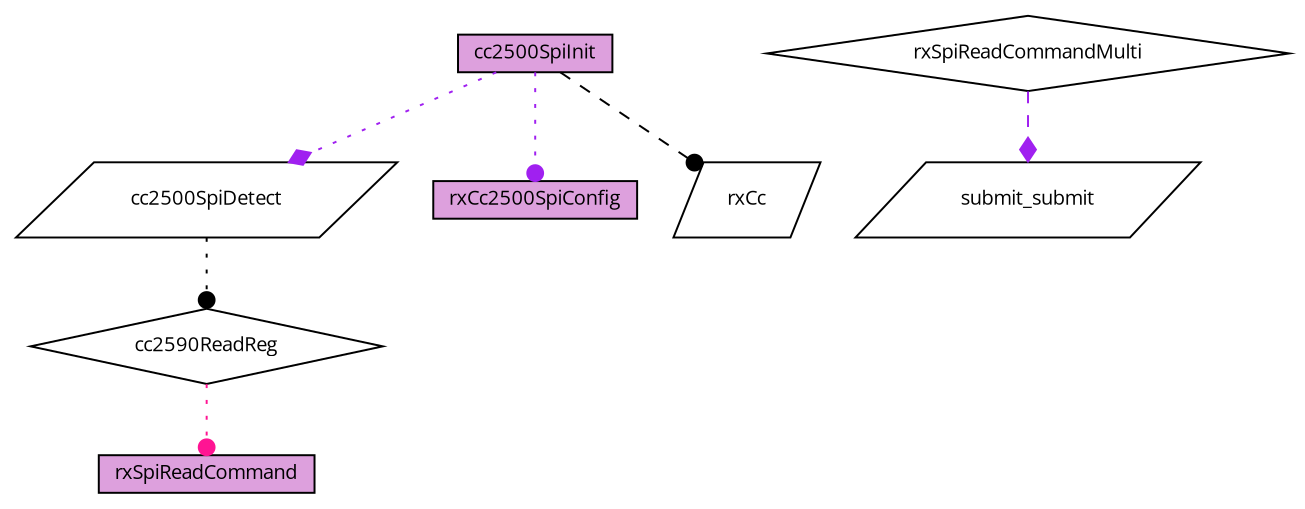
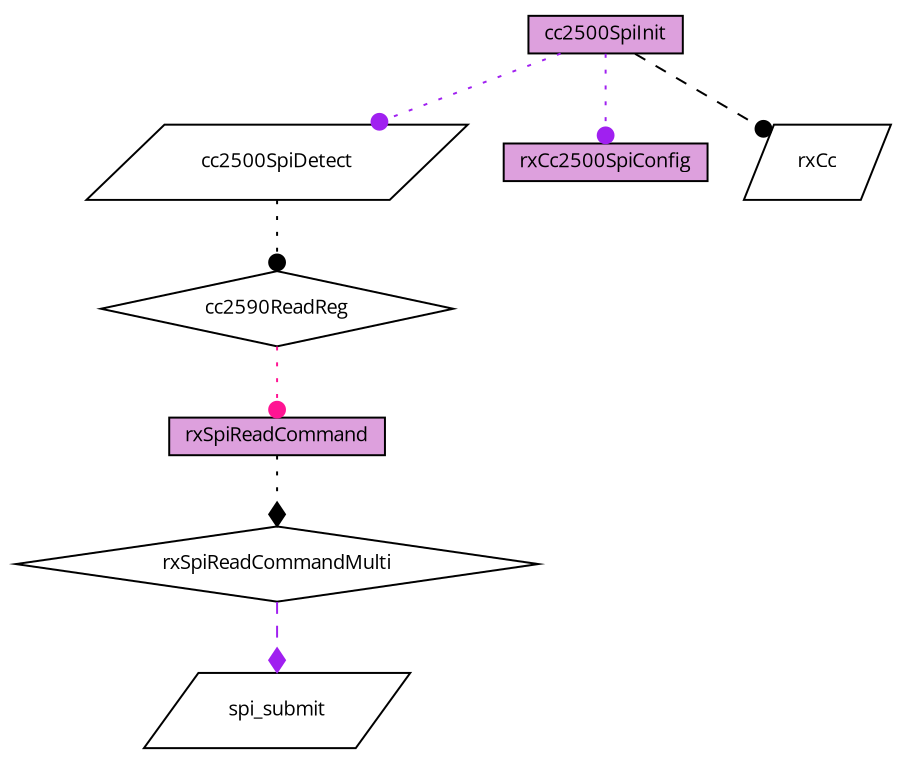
edge "cc2500SpiInit" -> "cc2500SpiDetect": arrowhead diamond -> dot
node "submit_submit": label "submit_submit" -> "spi_submit"
edge "rxSpiReadCommand" -> "rxSpiReadCommandMulti": added
